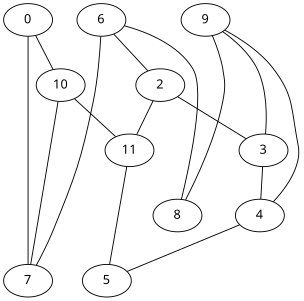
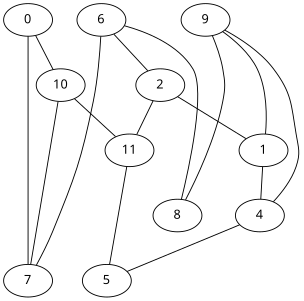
node "3": label "3" -> "1"
